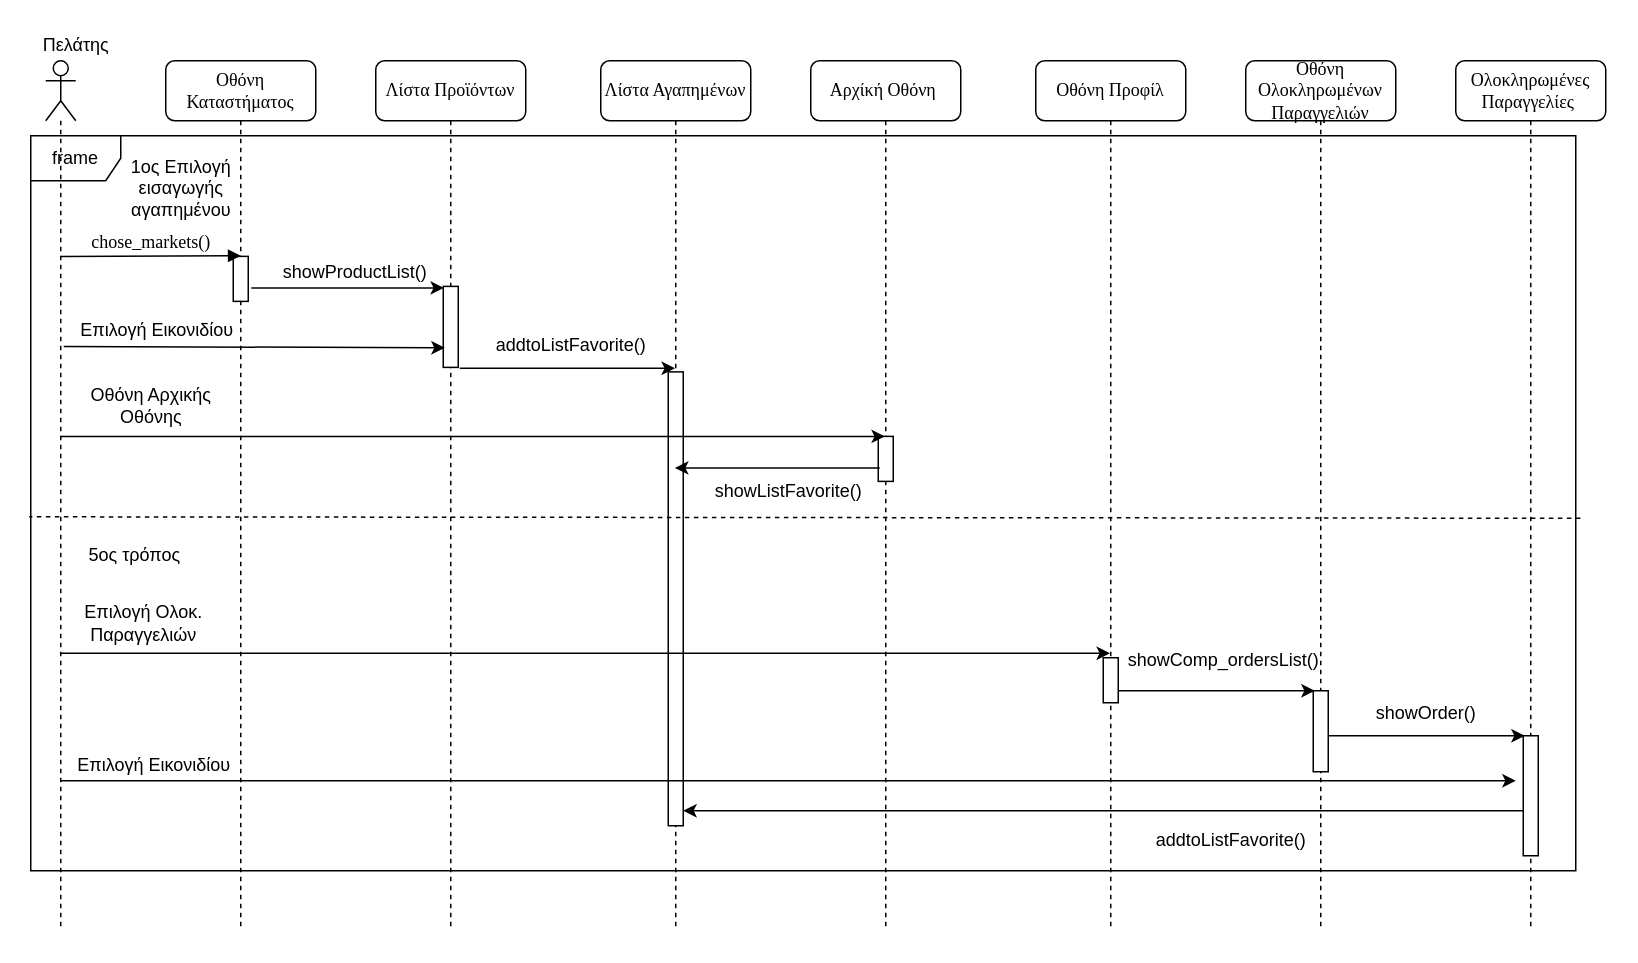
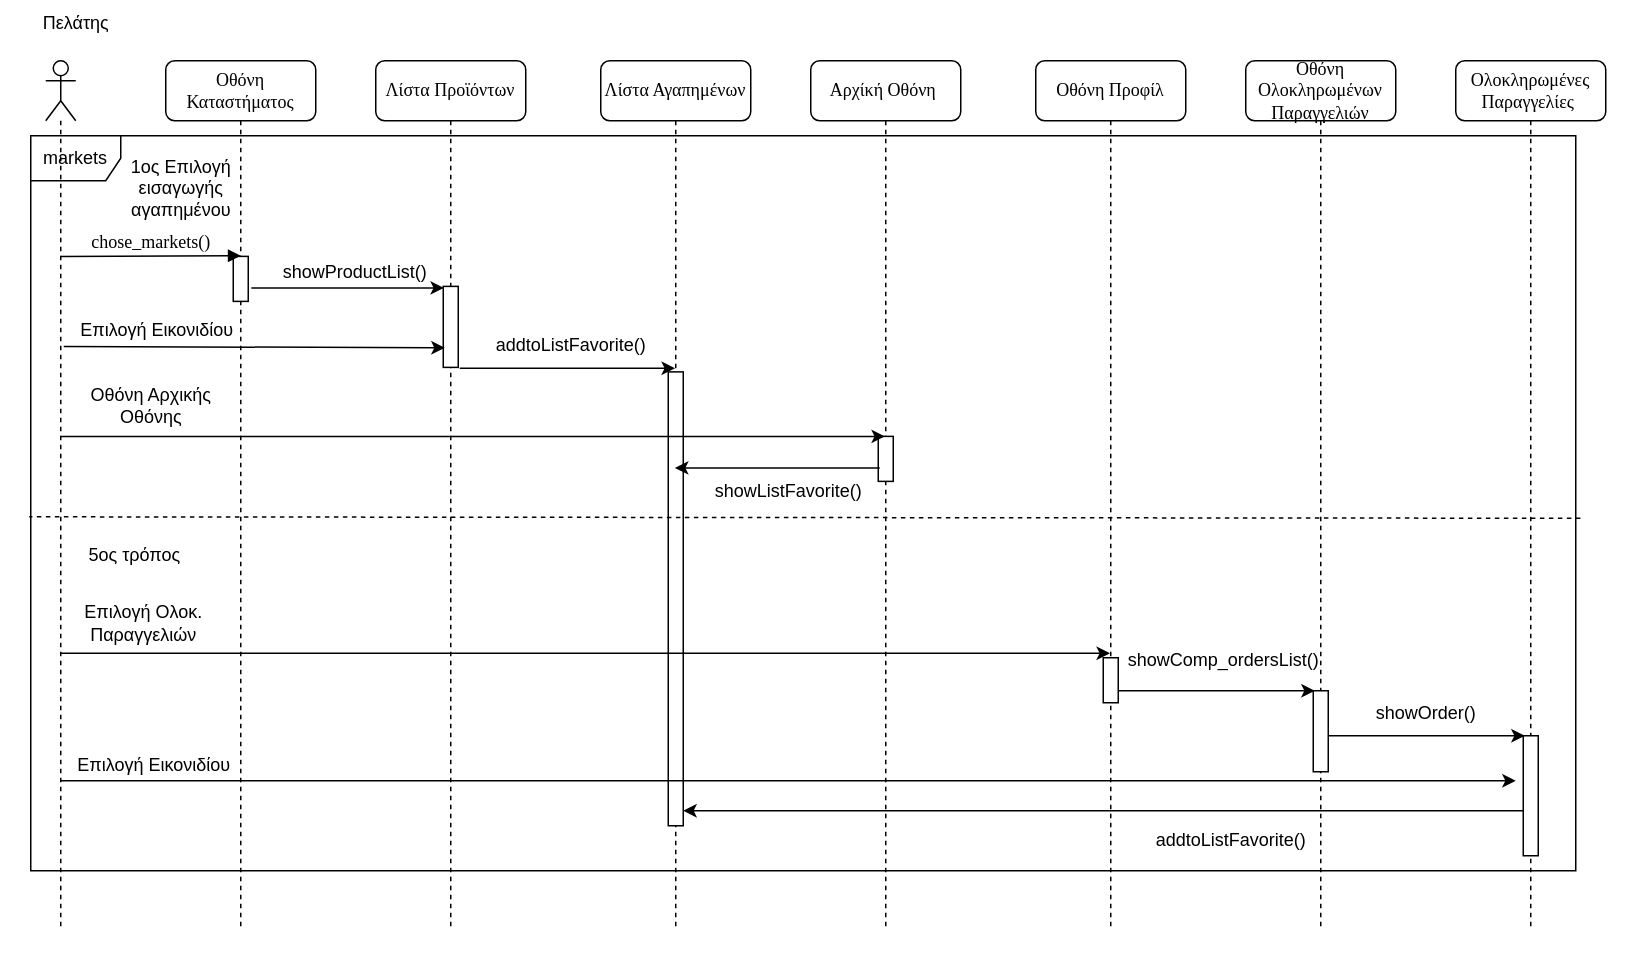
node "Πελάτης": moved (76, 46) -> (76, 23)
node "frame": label "frame" -> "markets"
